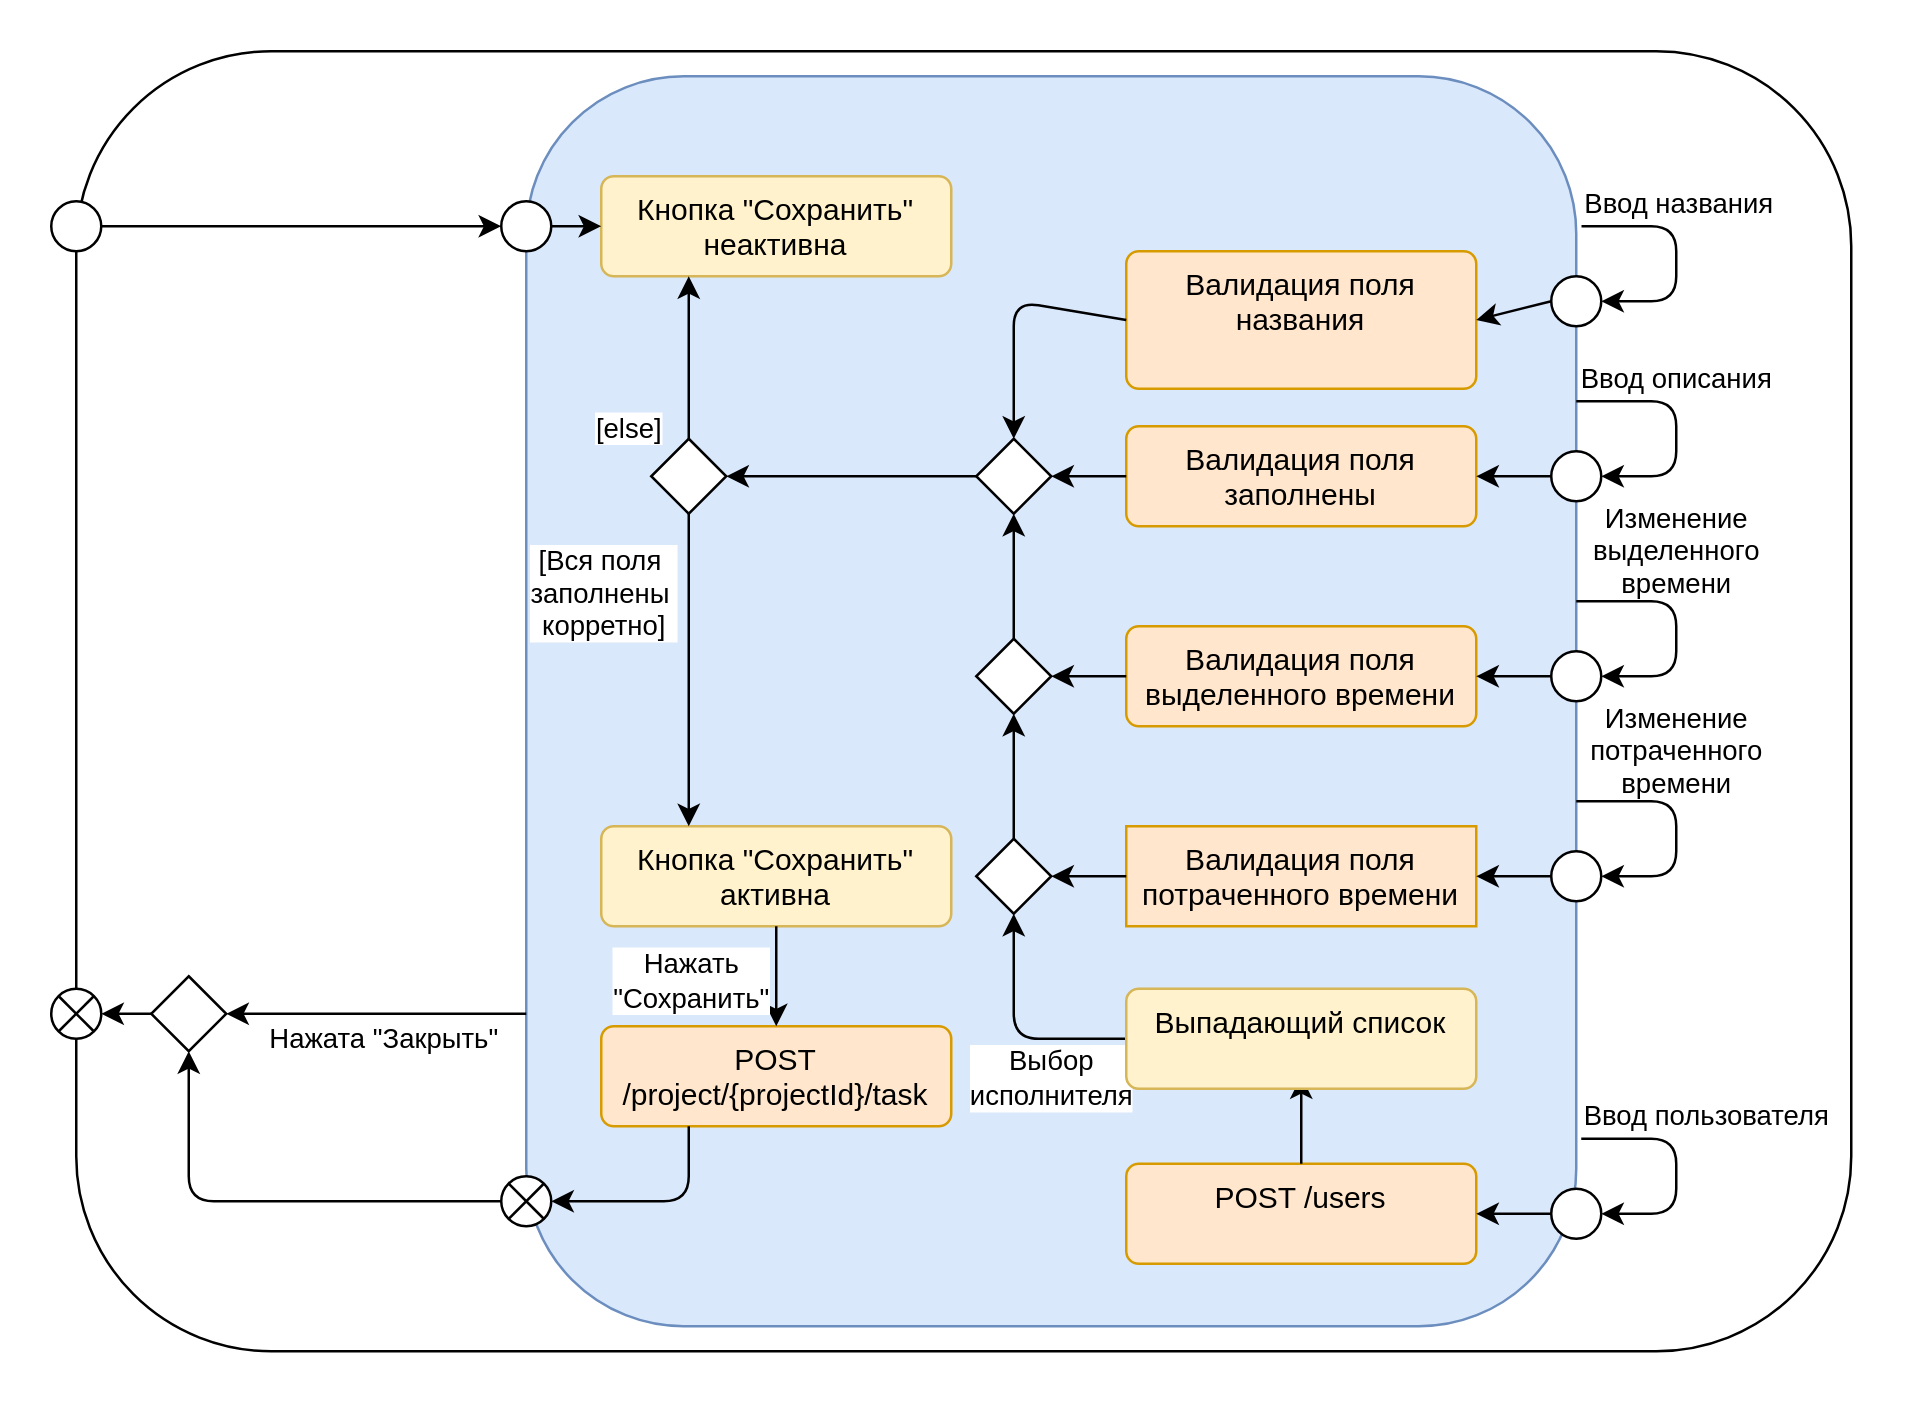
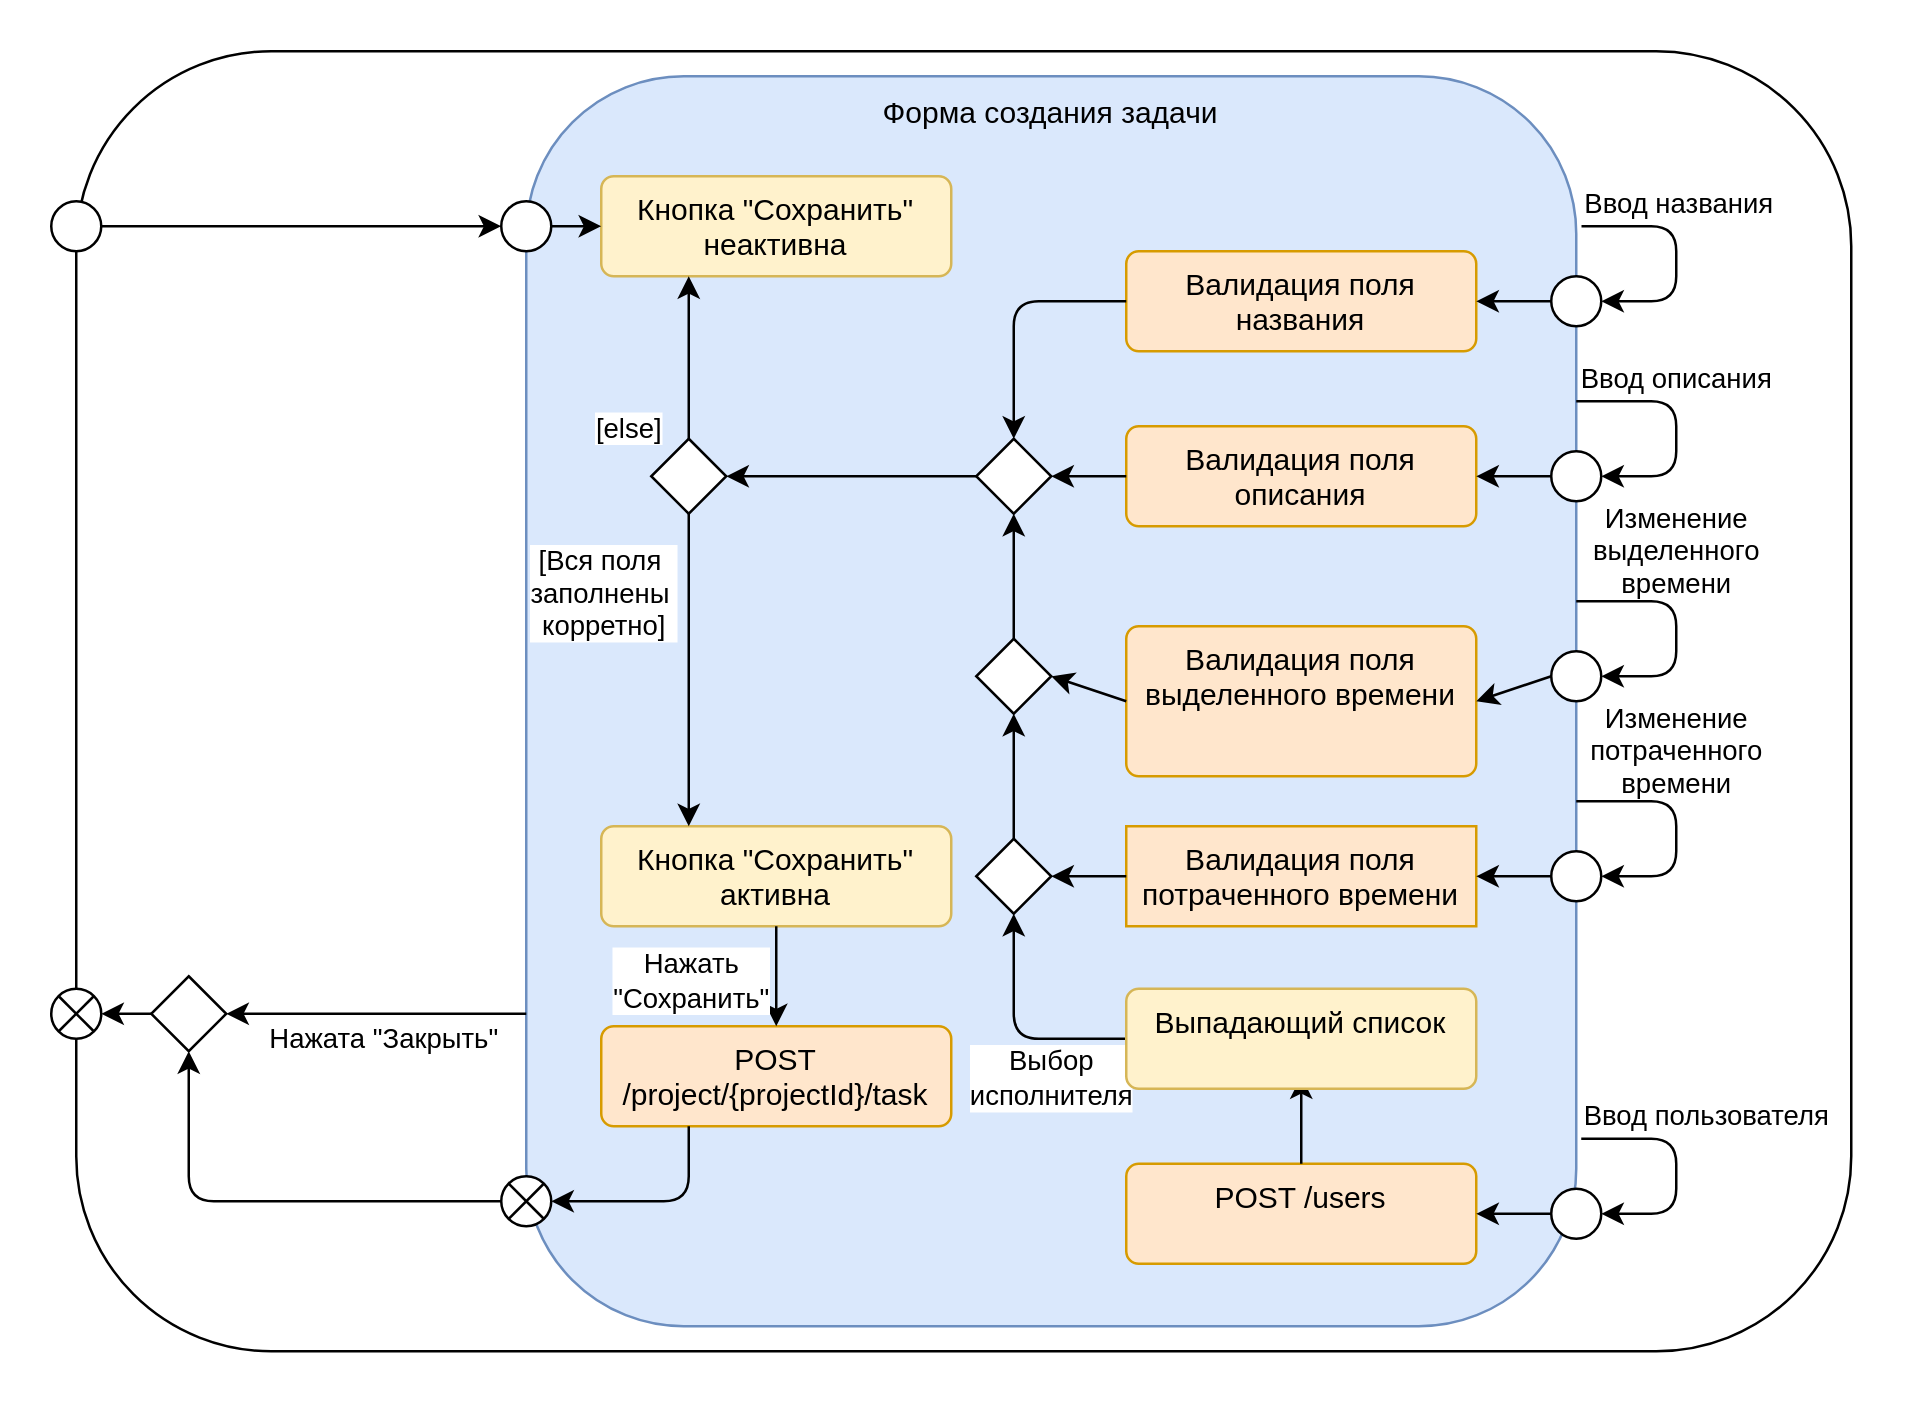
node "Форма создания задачи": added
node "Валидация поля названия": size 350x138 -> 350x100
node "Валидация поля заполнены": label "Валидация поля заполнены" -> "Валидация поля описания"
node "Валидация поля выделенного времени": size 350x100 -> 350x150
